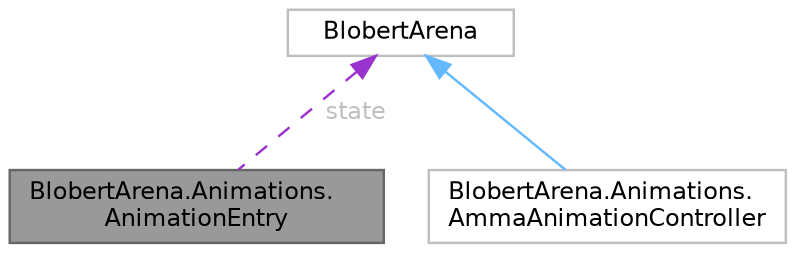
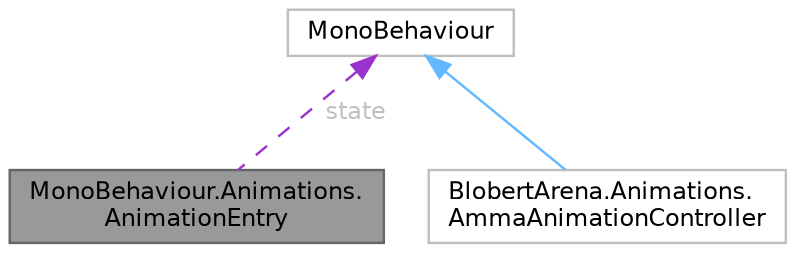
node "BlobertArena": label "BlobertArena" -> "MonoBehaviour"
node "BlobertArena.Animations. AnimationEntry": label "BlobertArena.Animations. AnimationEntry" -> "MonoBehaviour.Animations. AnimationEntry"
